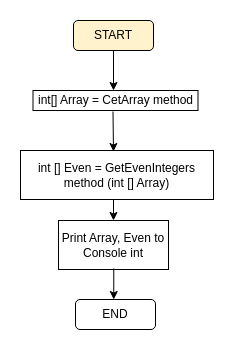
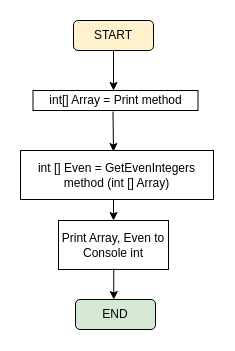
node "int[] Array = CetArray method": label "int[] Array = CetArray method" -> "int[] Array = Print method"
node "END": fillcolor #ffffff -> #d5e8d4
